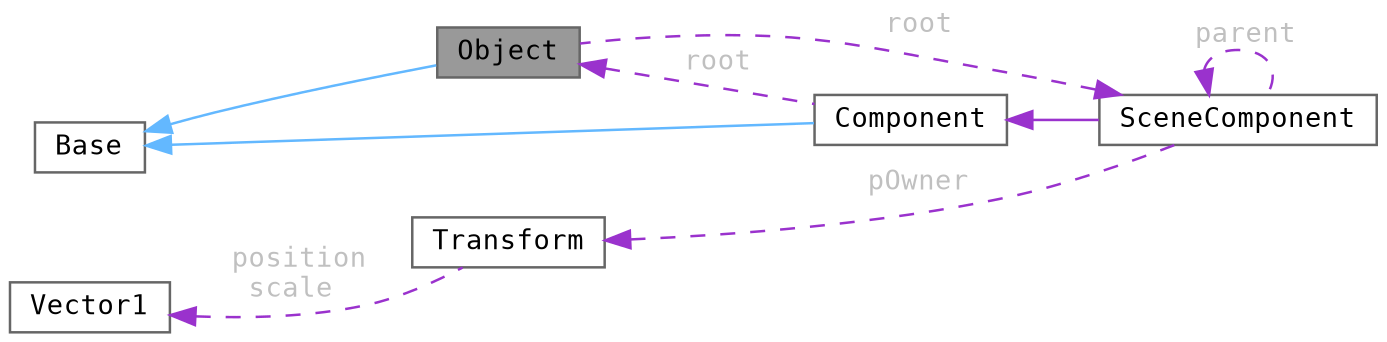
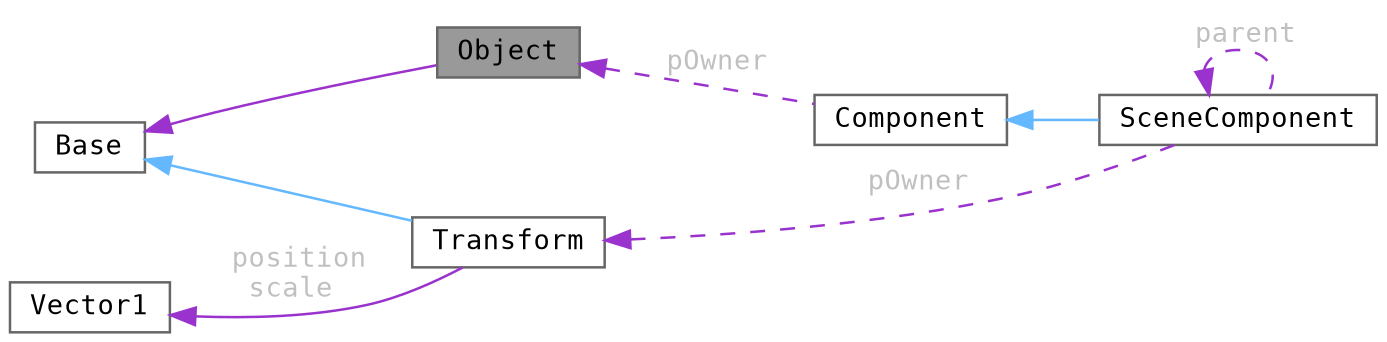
edge "Object" -> "SceneComponent": removed, label "root"
edge "Component" -> "Object": label " root" -> " pOwner"
edge "Object" -> "Base": color steelblue1 -> darkorchid3
edge "SceneComponent" -> "Component": color darkorchid3 -> steelblue1
edge "Component" -> "Base": now "Transform" -> "Base"
edge "Transform" -> "Vector1": style dashed -> solid
